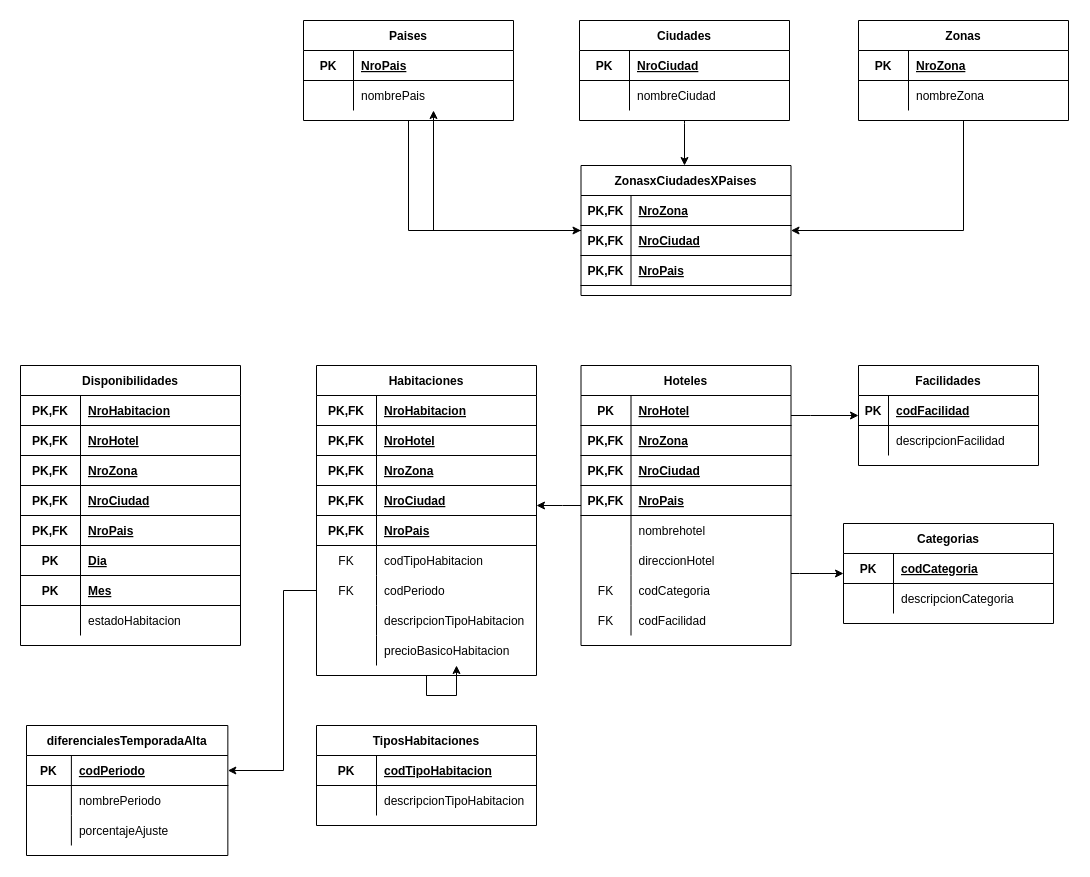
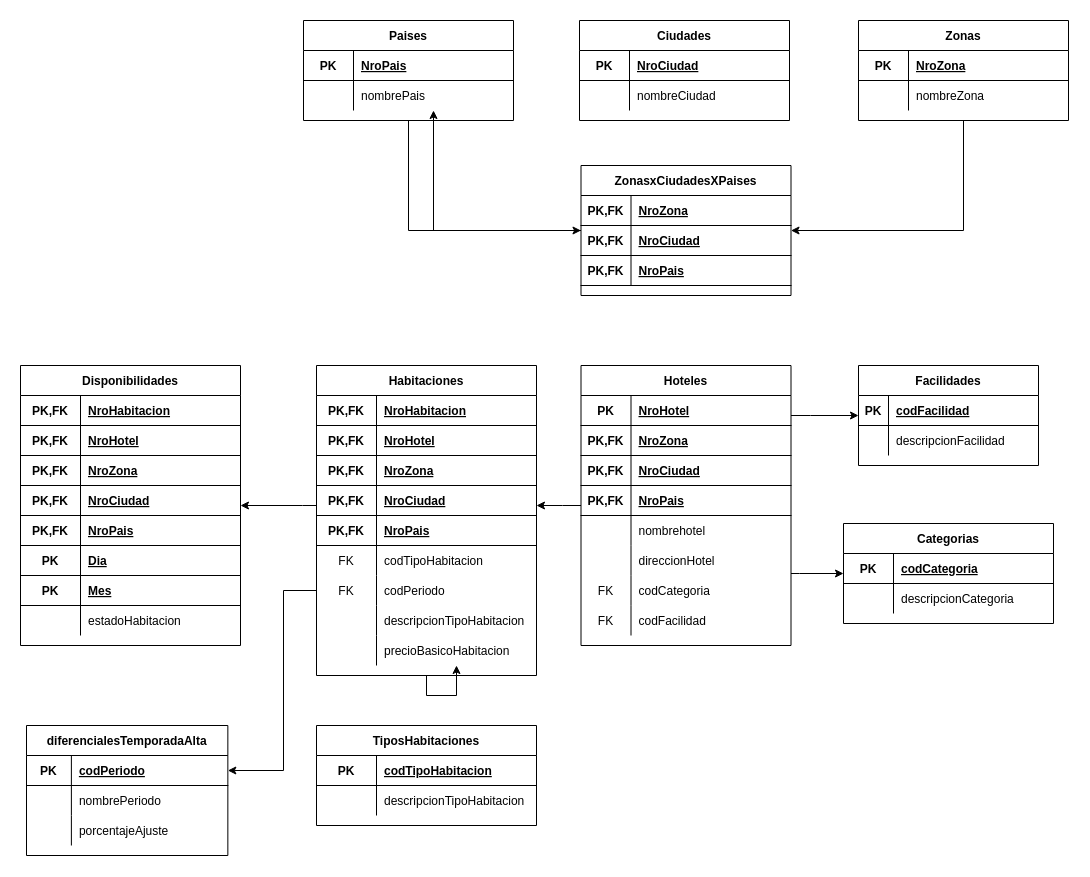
edge "Ciudades" -> "ZonasxCiudadesXPaises": removed
edge "Habitaciones" -> "Disponibilidades": added
